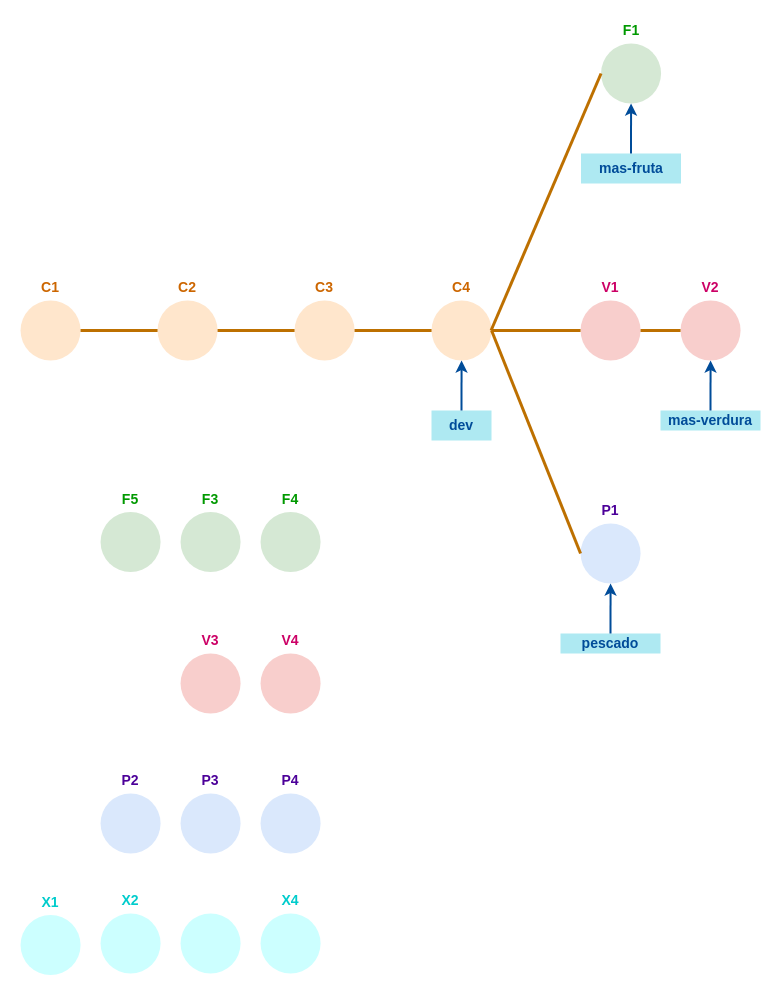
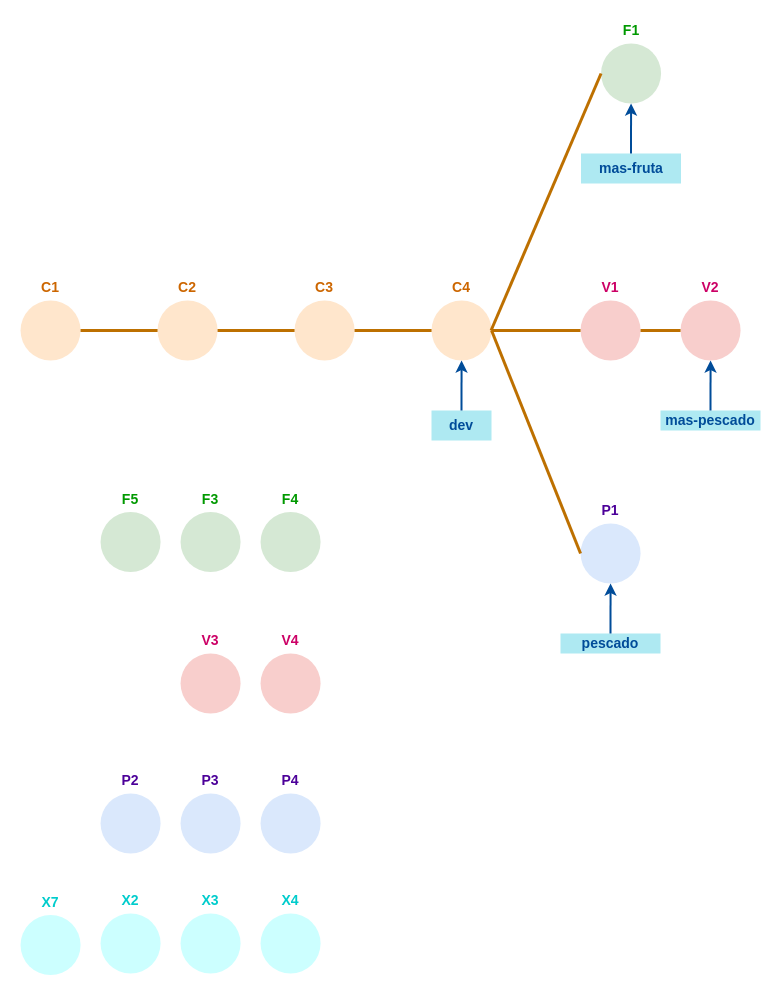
node "mas-verdura": label "mas-verdura" -> "mas-pescado"
node "X3": added
node "X1": label "X1" -> "X7"
